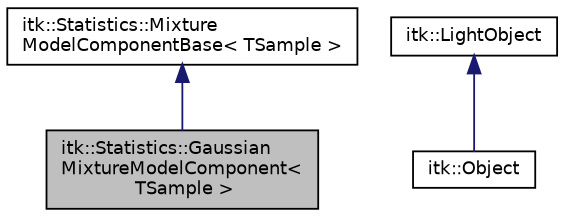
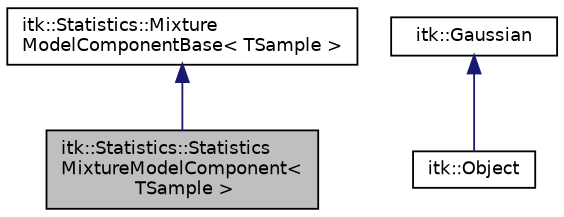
node "itk::LightObject": label "itk::LightObject" -> "itk::Gaussian"
node "itk::Statistics::Gaussian MixtureModelComponent< TSample >": label "itk::Statistics::Gaussian MixtureModelComponent< TSample >" -> "itk::Statistics::Statistics MixtureModelComponent< TSample >"
